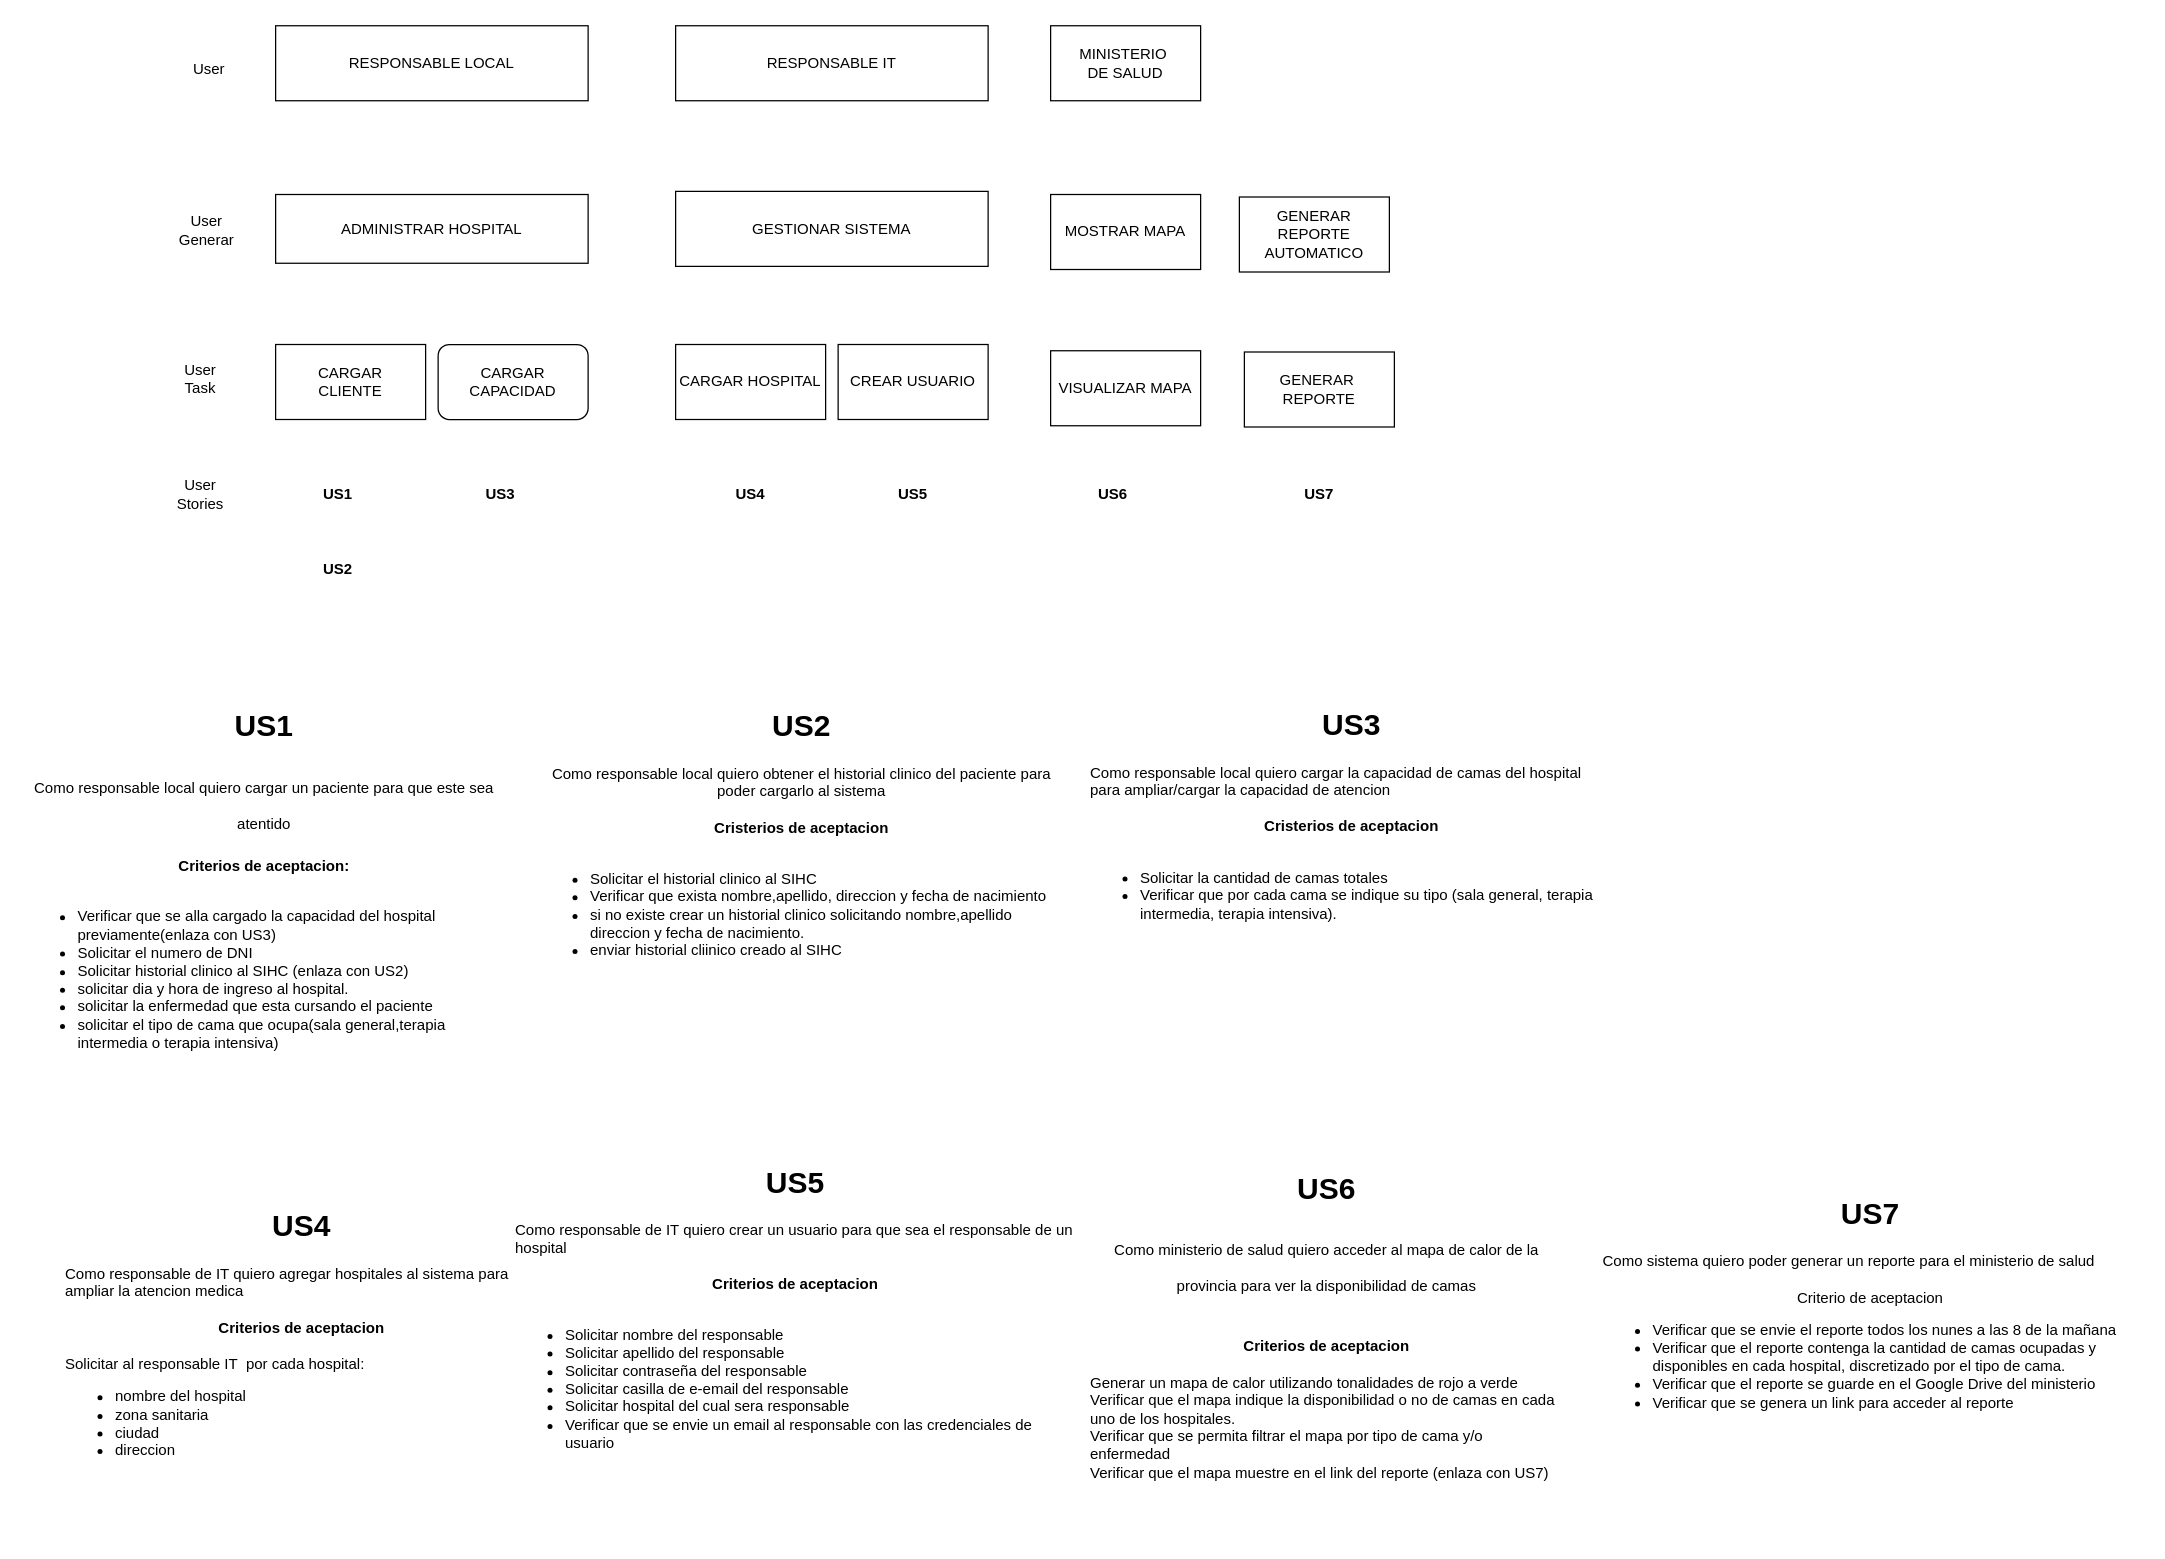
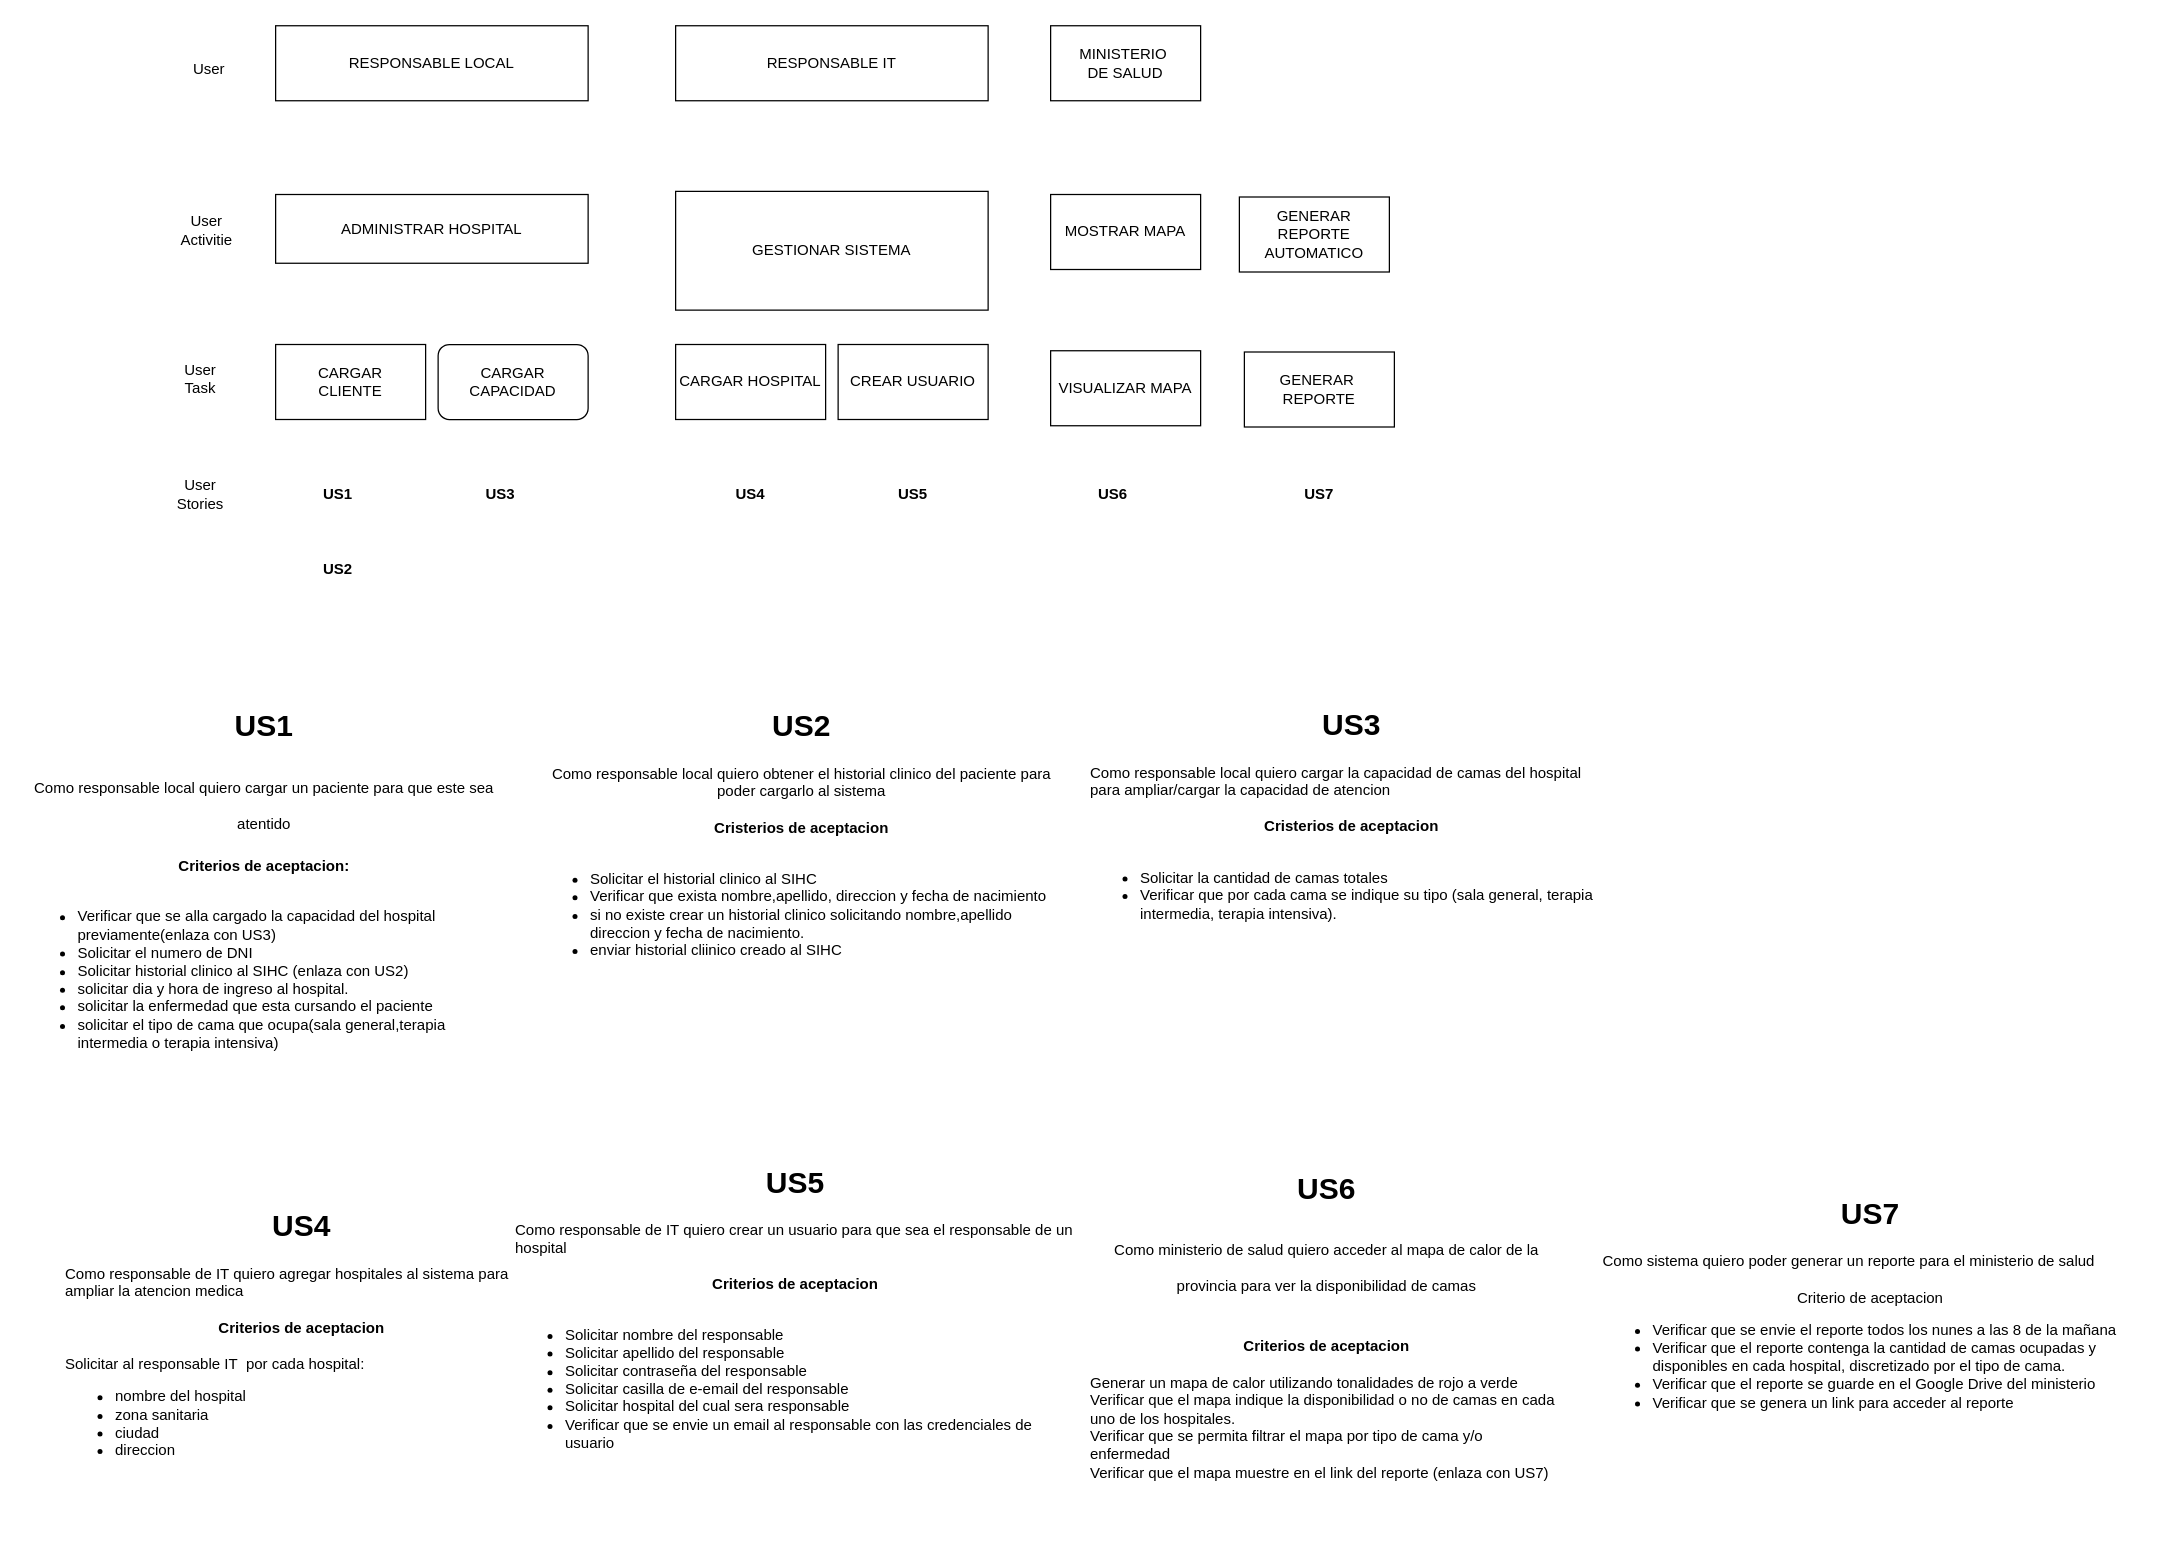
node "GESTIONAR SISTEMA": size 313x75 -> 313x119
node "User Generar": label "User Generar" -> "User Activitie"
